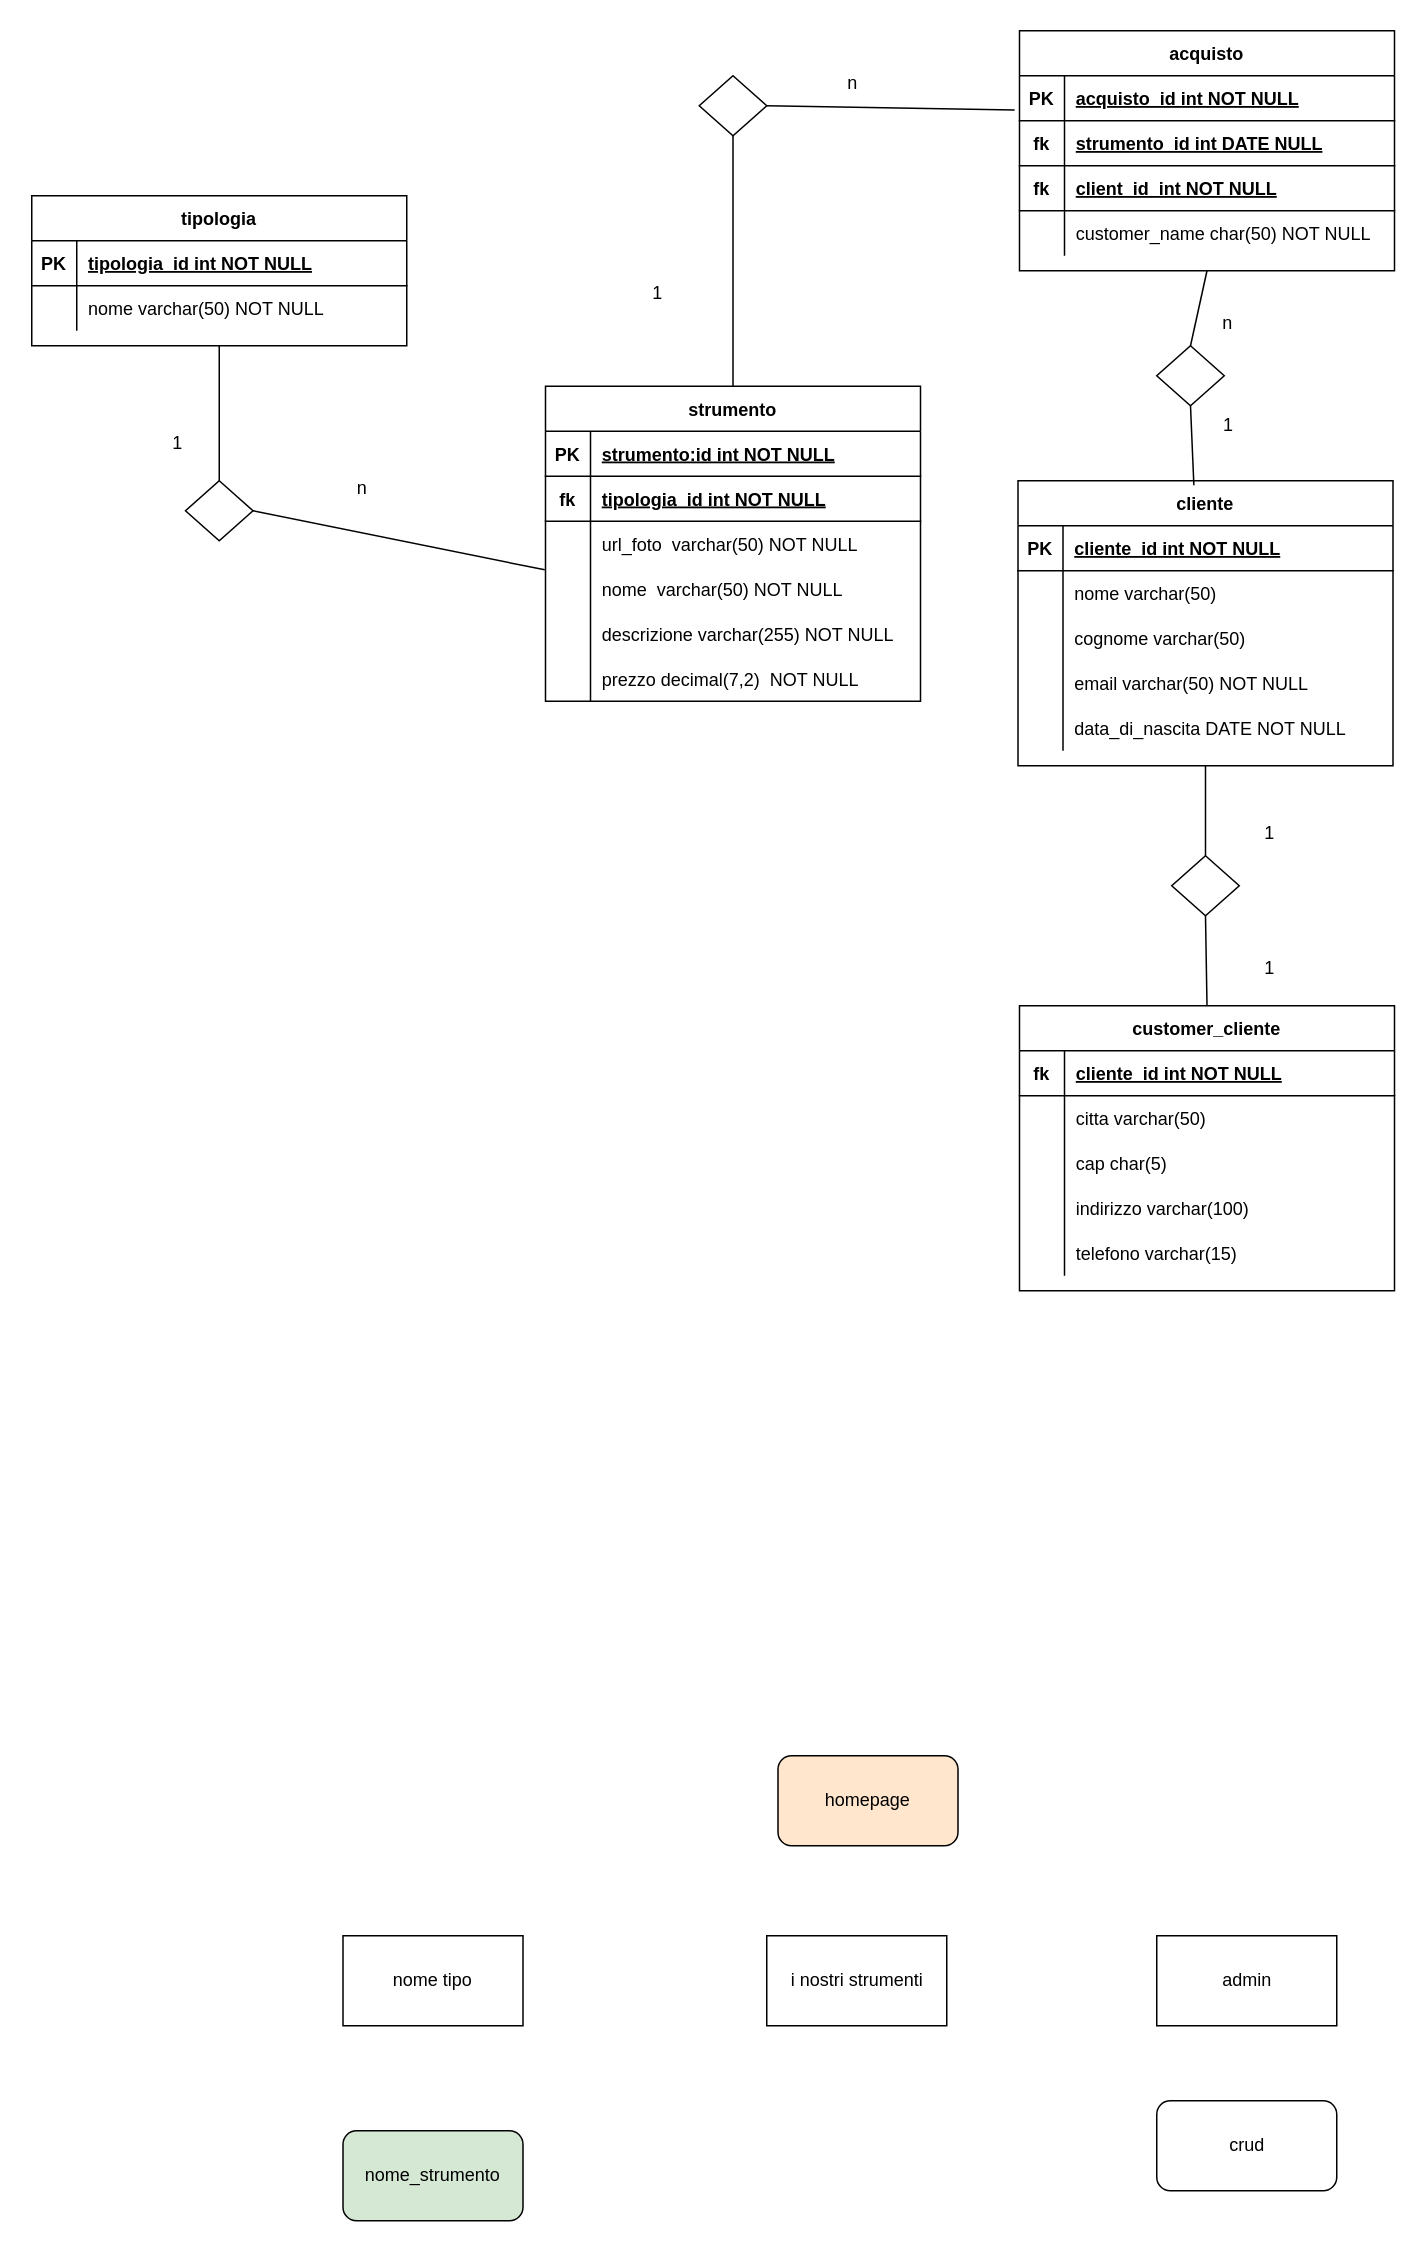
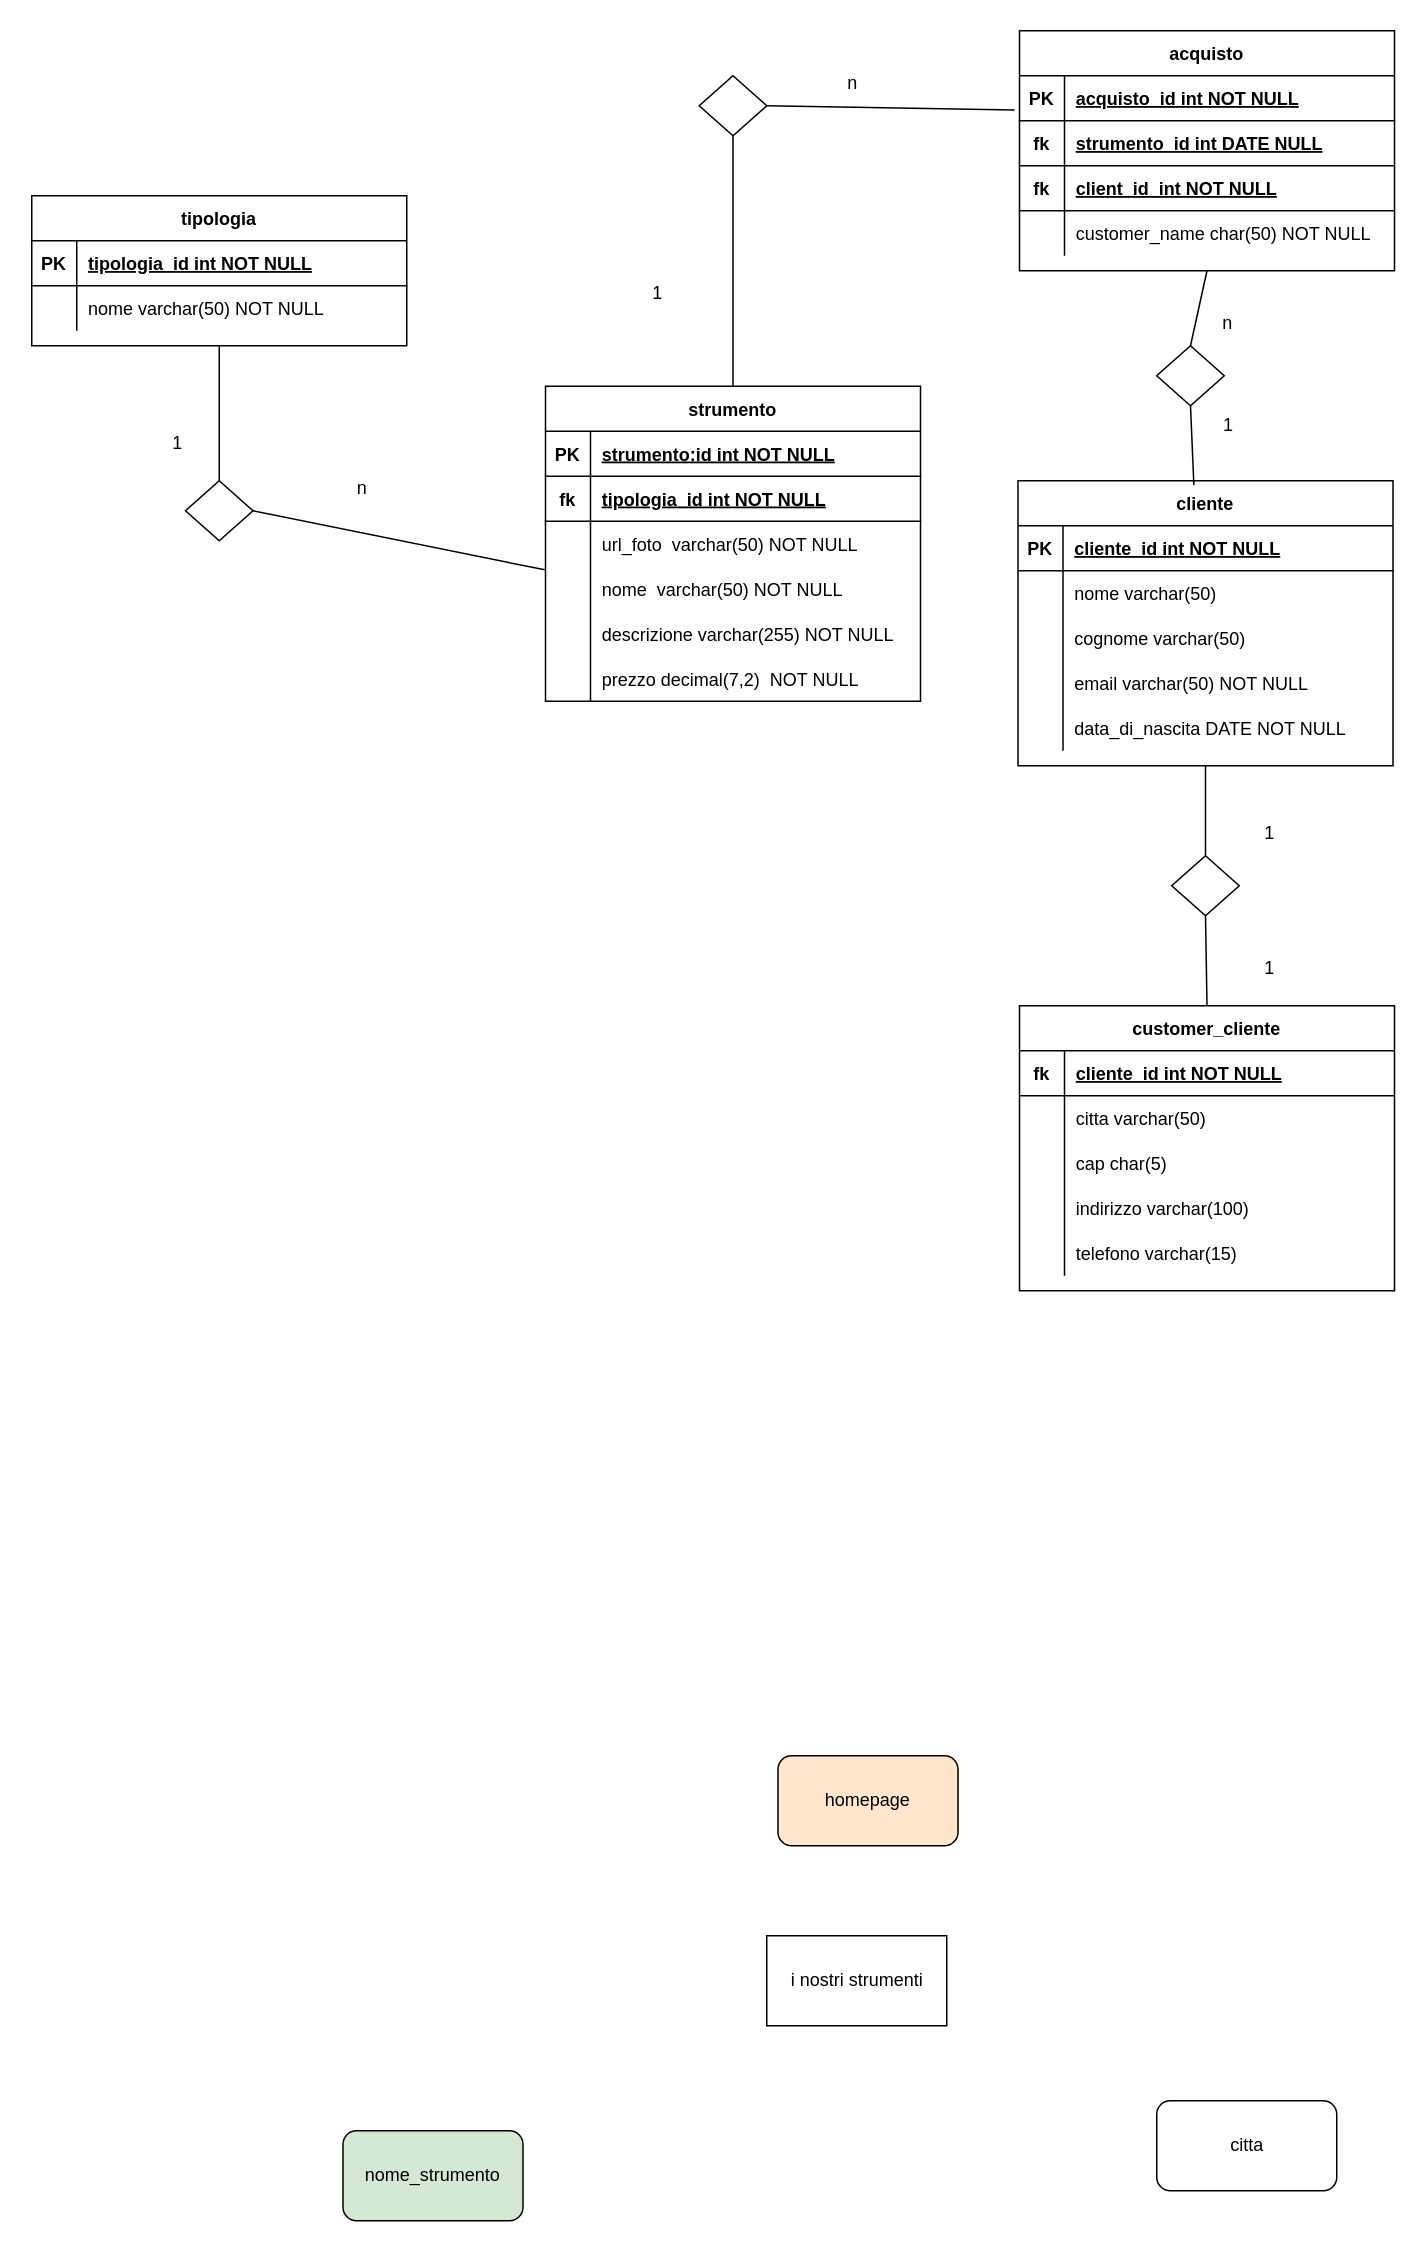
node "nome tipo": removed
node "admin": removed
node "crud": label "crud" -> "citta"
